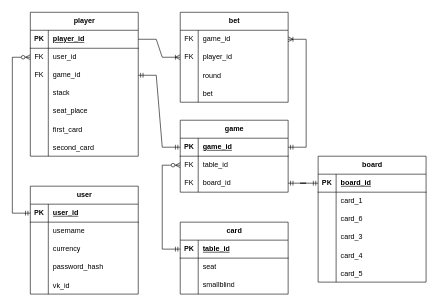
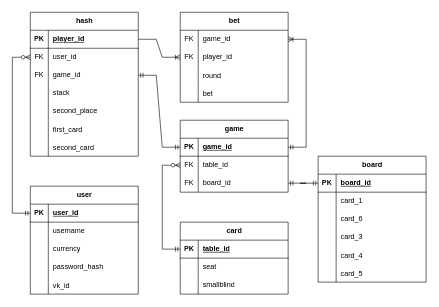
node "player": label "player" -> "hash"
node "seat_place": label "seat_place" -> "second_place"
